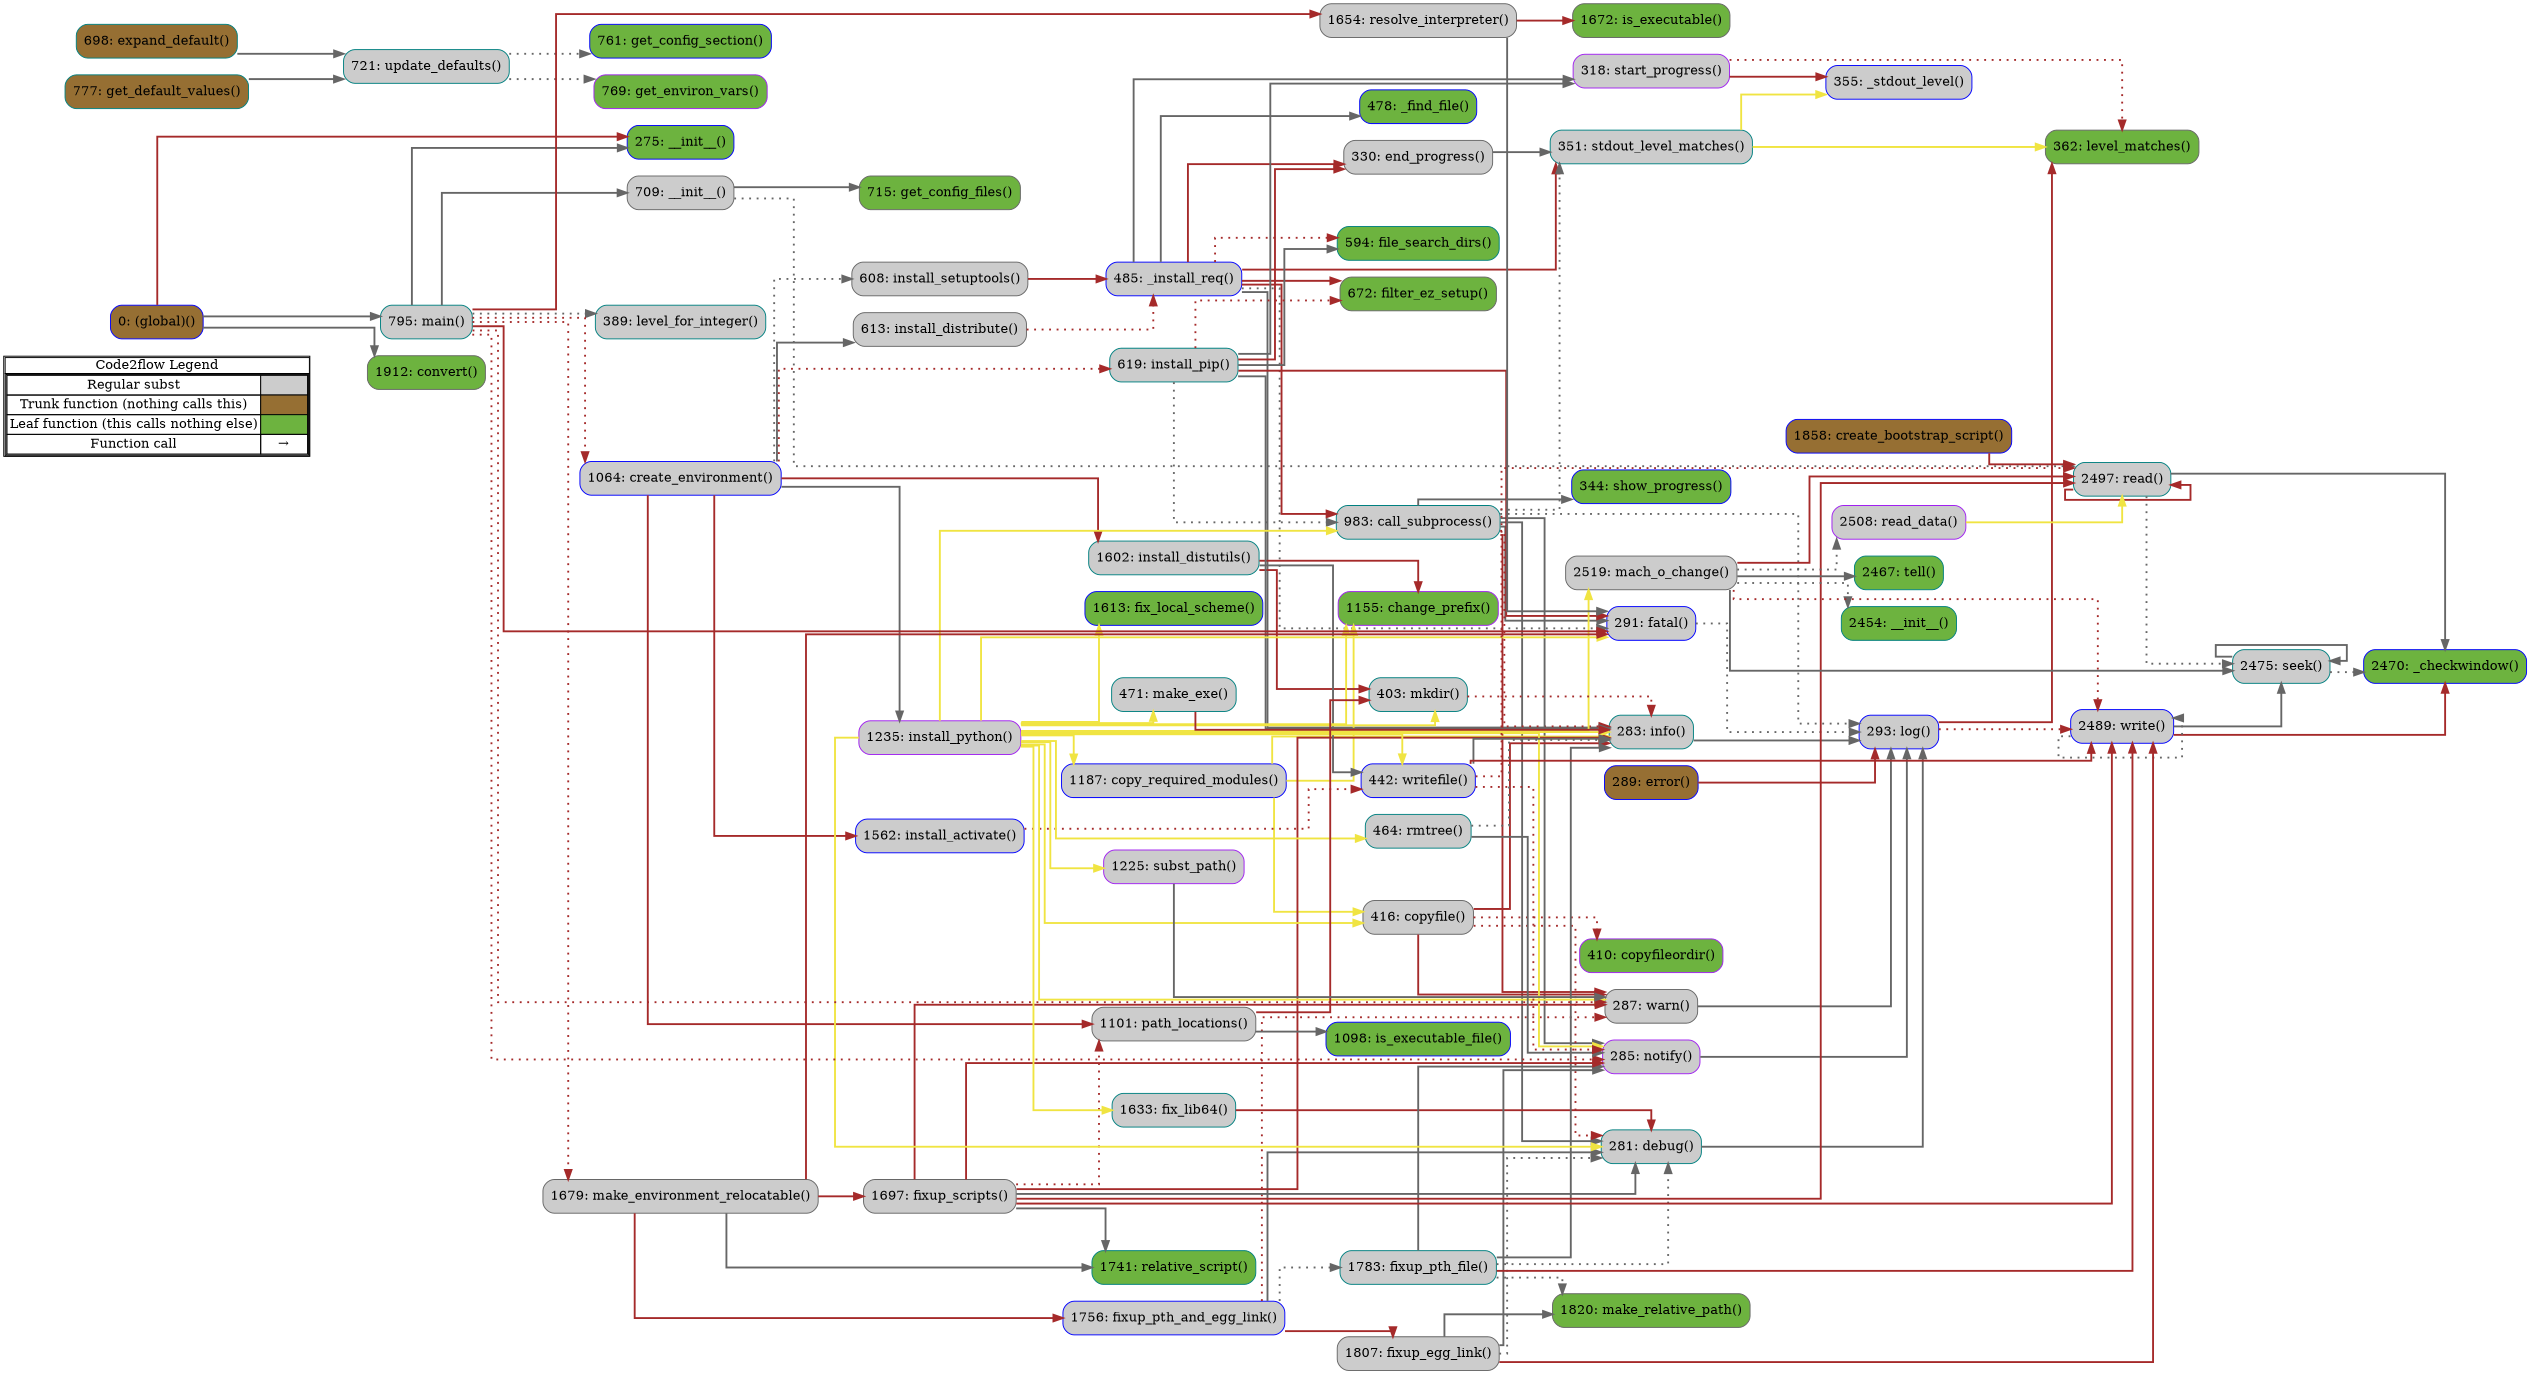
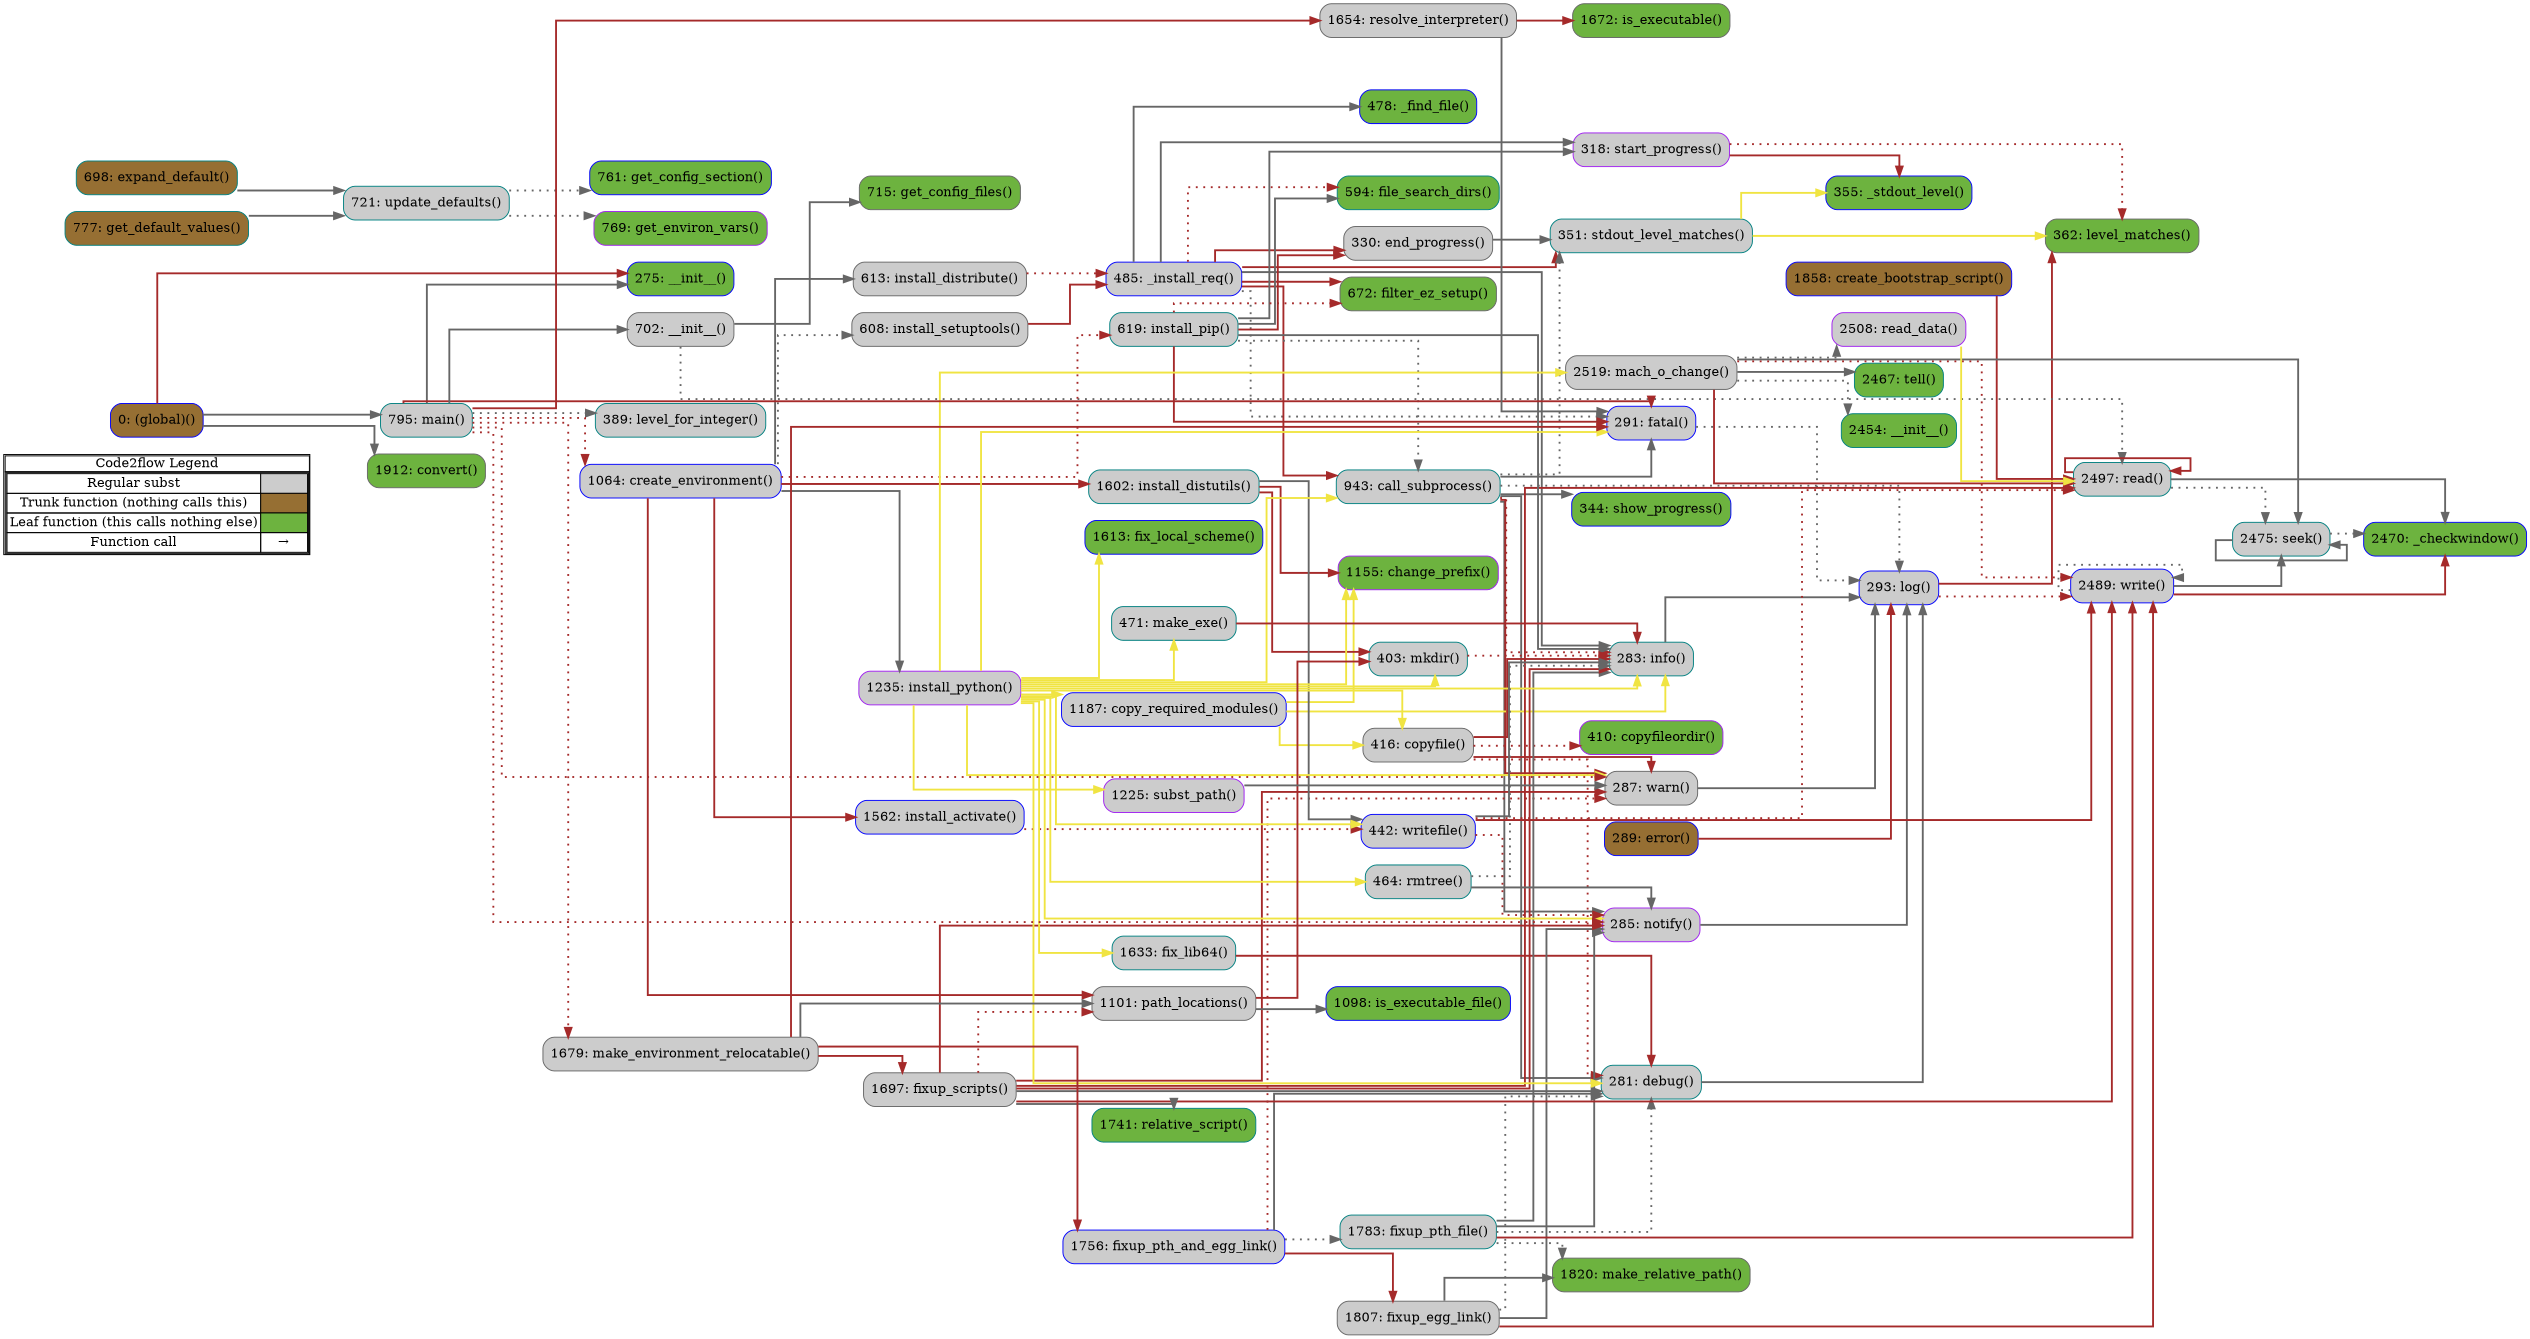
node "355: _stdout_level()": fillcolor #cccccc -> #6db33f
node "709: __init__()": label "709: __init__()" -> "702: __init__()"
node "983: call_subprocess()": label "983: call_subprocess()" -> "943: call_subprocess()"
edge "1679: make_environment_relocatable()" -> "1741: relative_script()": now "1679: make_environment_relocatable()" -> "1101: path_locations()"
